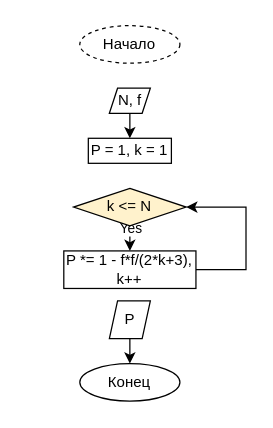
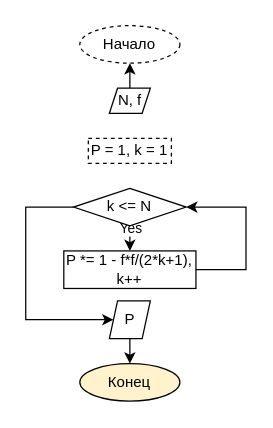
edge "N, f" -> "P = 1, k = 1": now "N, f" -> "Начало"
node "P = 1, k = 1": style solid -> dashed
node "k <= N": fillcolor #fff2cc -> #ffffff
node "P *= 1 - f*f/(2*k+3), k++": label "P *= 1 - f*f/(2*k+3), k++" -> "P *= 1 - f*f/(2*k+1), k++"
edge "k <= N" -> "P": added
node "Конец": fillcolor #ffffff -> #fff2cc
